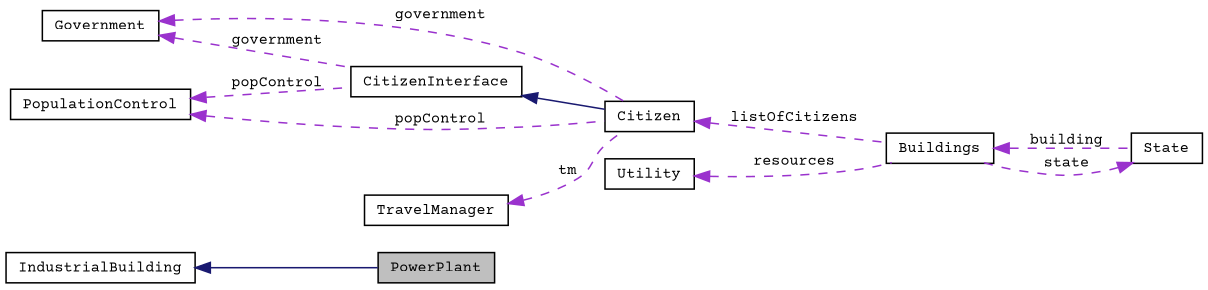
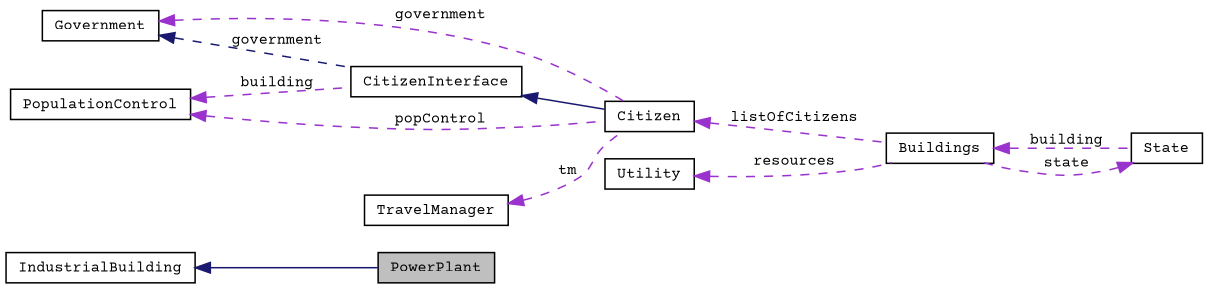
edge "CitizenInterface" -> "Government": color darkorchid3 -> midnightblue
edge "CitizenInterface" -> "PopulationControl": label " popControl" -> " building"
